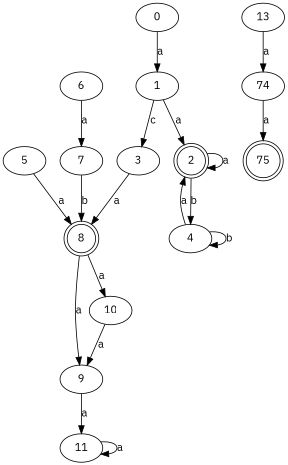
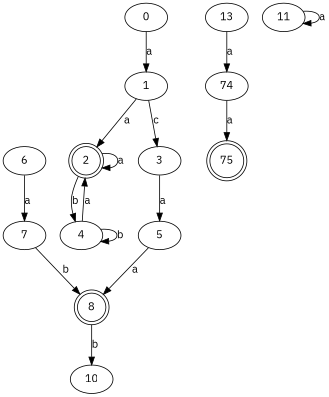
edge "3" -> "8": now "3" -> "5"
edge "8" -> "10": label "a" -> "b"
node "9": removed
